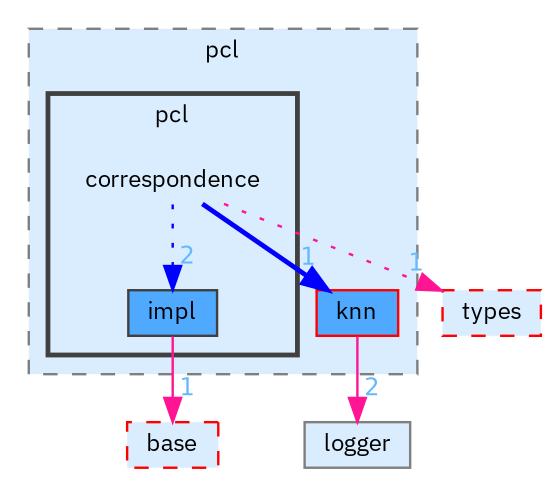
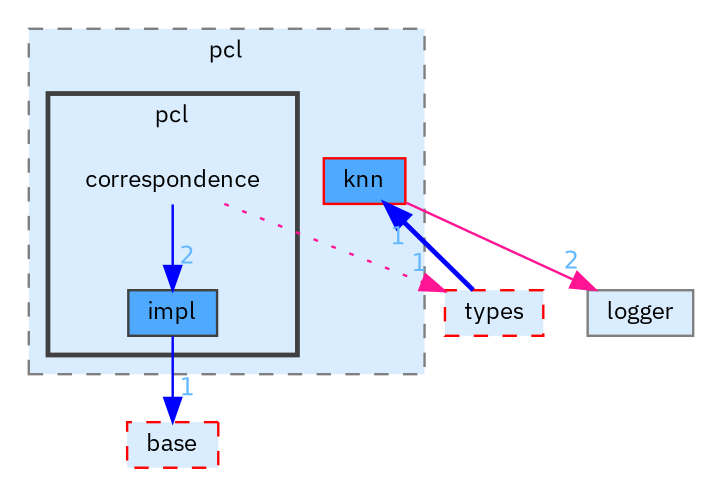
edge "correspondence" -> "impl": style dotted -> solid
edge "correspondence" -> "knn": now "types" -> "knn"
edge "impl" -> "base": color deeppink -> blue
